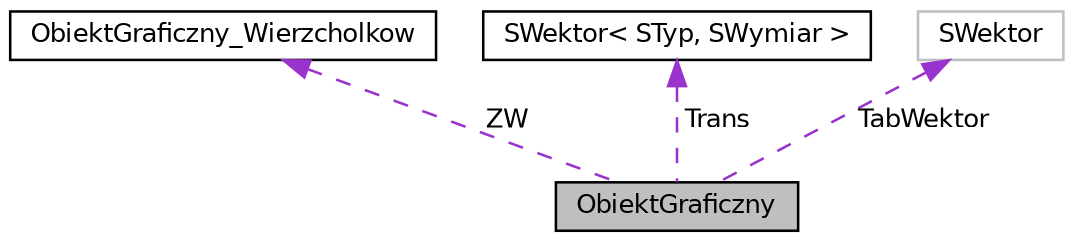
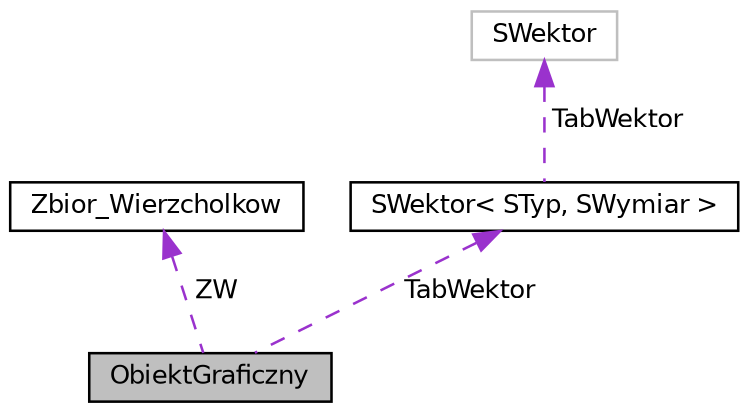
node "ObiektGraficzny_Wierzcholkow": label "ObiektGraficzny_Wierzcholkow" -> "Zbior_Wierzcholkow"
edge "ObiektGraficzny" -> "SWektor< STyp, SWymiar >": label " Trans" -> " TabWektor"
edge "ObiektGraficzny" -> "SWektor": now "SWektor< STyp, SWymiar >" -> "SWektor"
